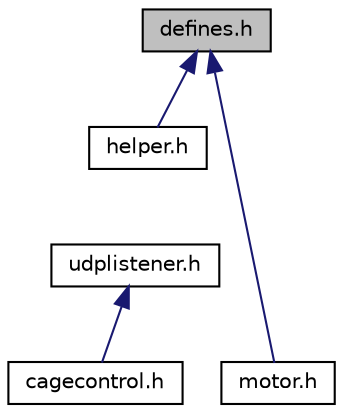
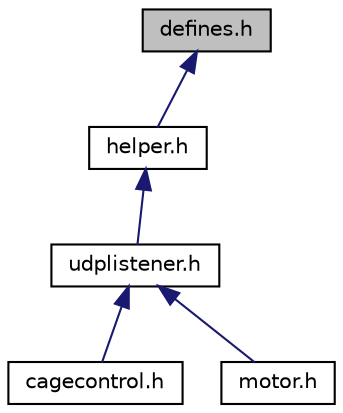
edge "udplistener.h" -> "helper.h": added
edge "motor.h" -> "defines.h": now "motor.h" -> "udplistener.h"
